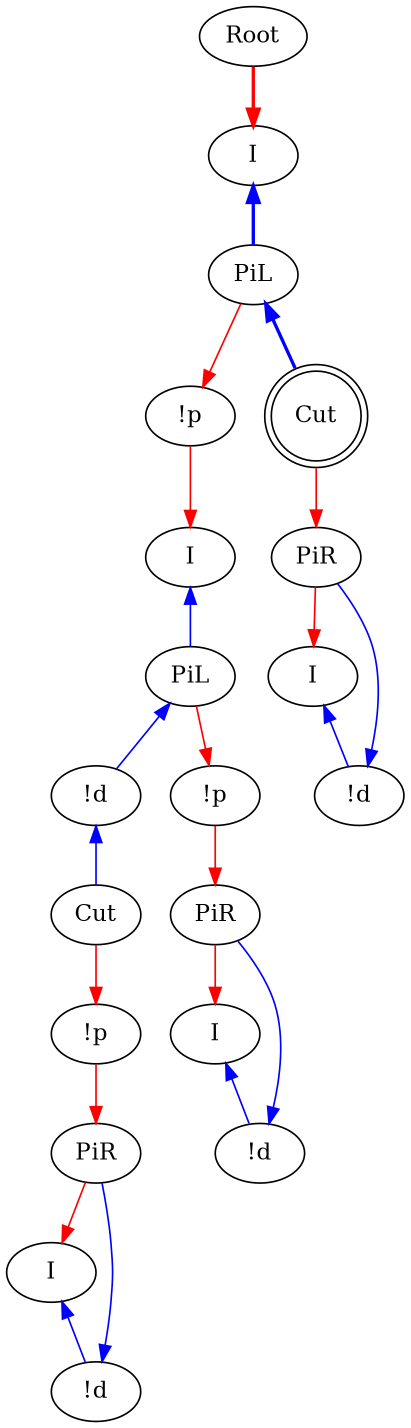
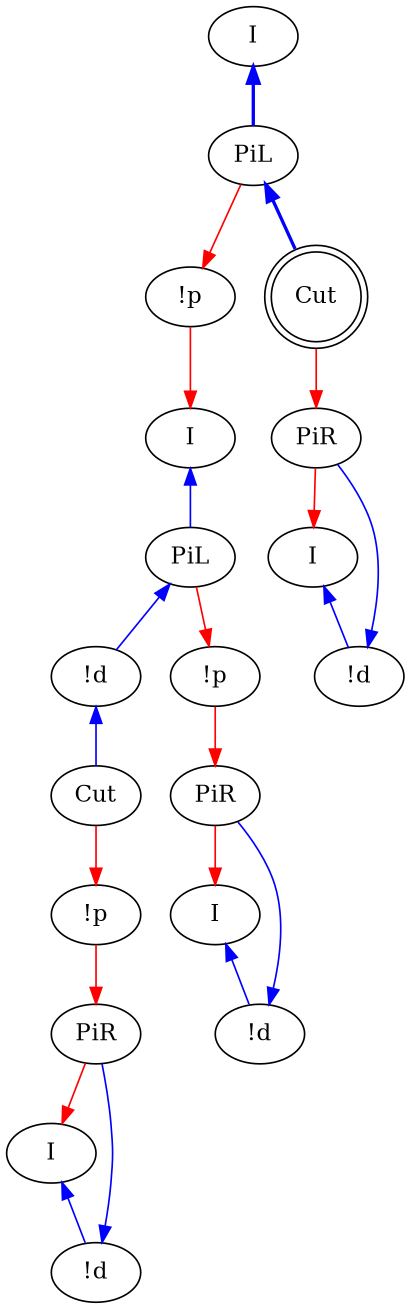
node "Root": removed
